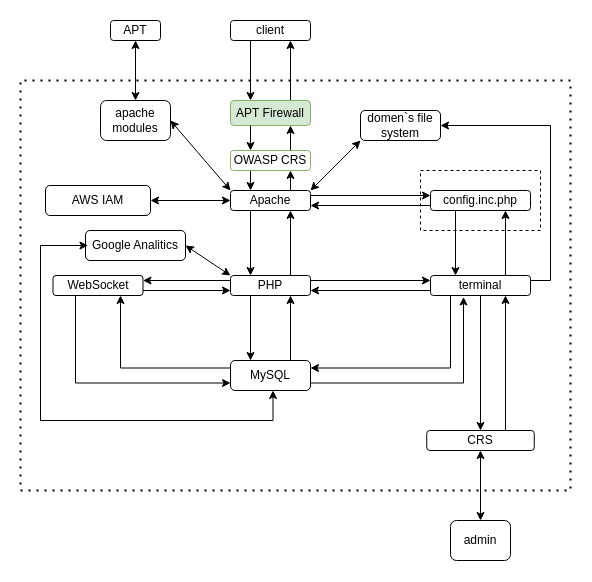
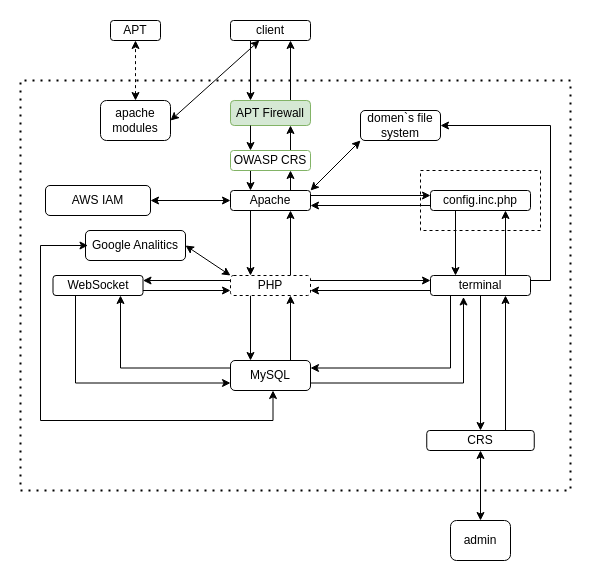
edge "APT" -- "apache modules": style solid -> dashed
edge "apache modules" -- "Apache": now "apache modules" -- "client"
node "PHP": style solid -> dashed
